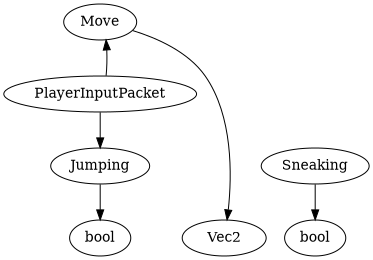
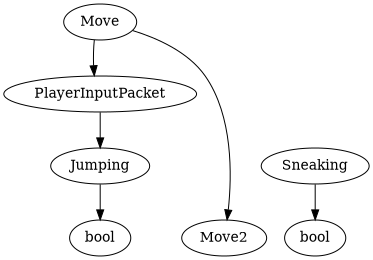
edge "PlayerInputPacket" -> "Move": reversed
node "Vec2": label "Vec2" -> "Move2"
